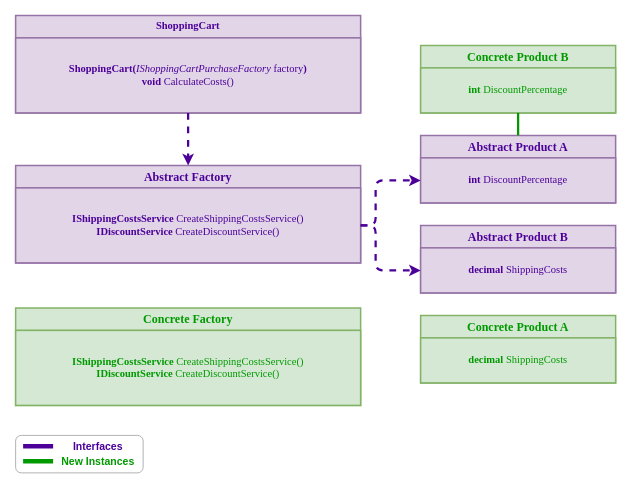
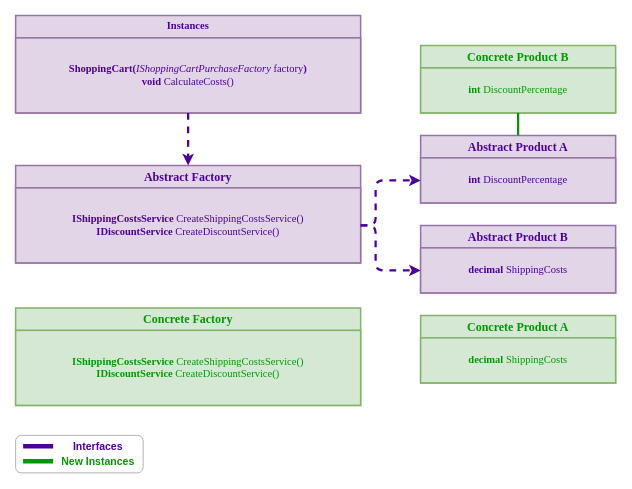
node "ShoppingCart": label "ShoppingCart" -> "Instances"
